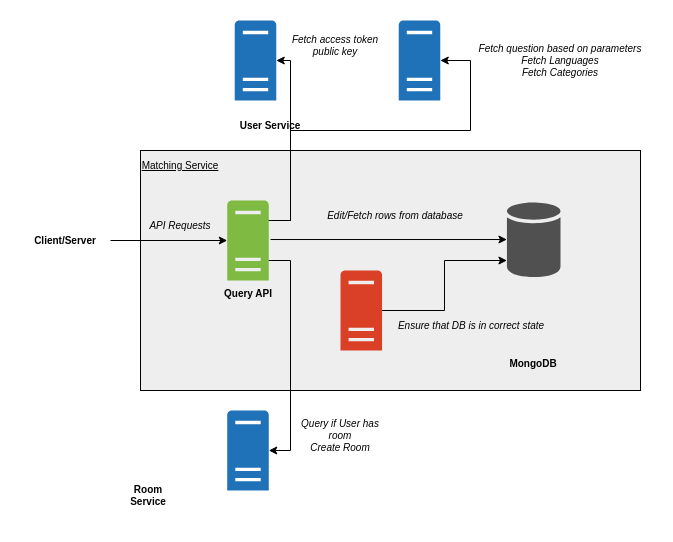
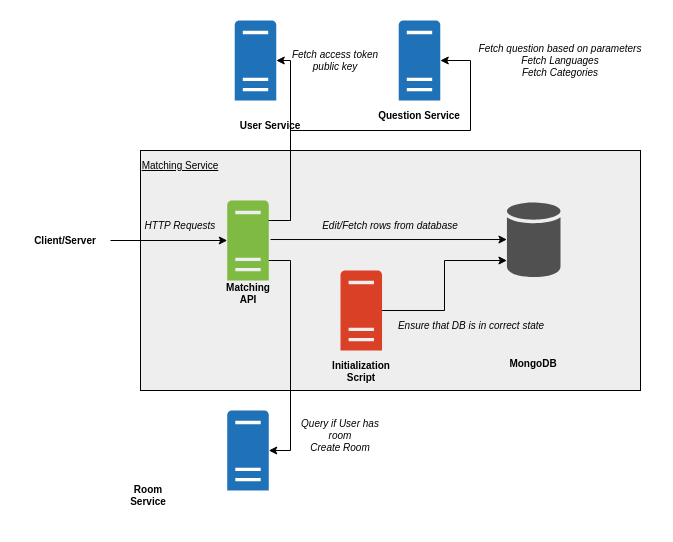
node "Fetch access token public key": moved (336, 46) -> (336, 61)
node "Question Service": added
node "Edit/Fetch rows from database": moved (396, 216) -> (391, 226)
node "API Requests": label "API Requests" -> "HTTP Requests"
node "Query API": label "Query API" -> "Matching API"
node "Initialization Script": added
